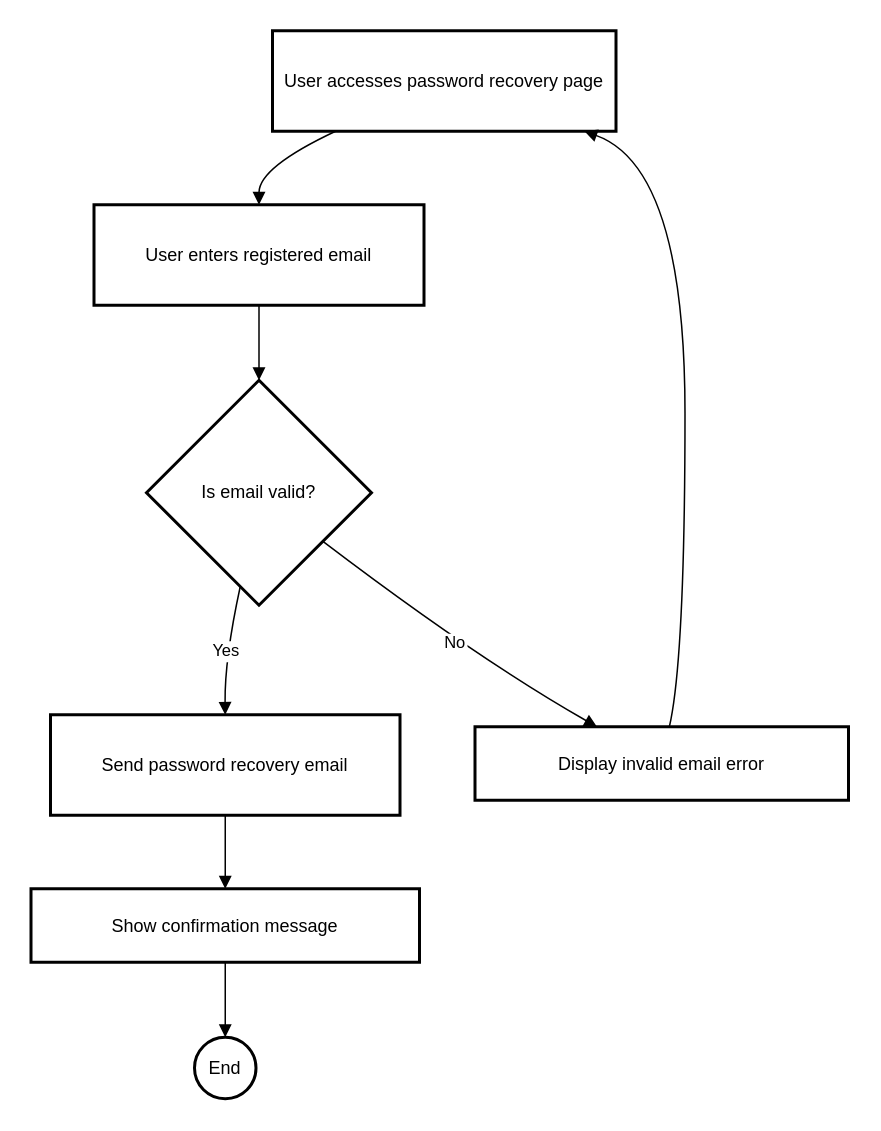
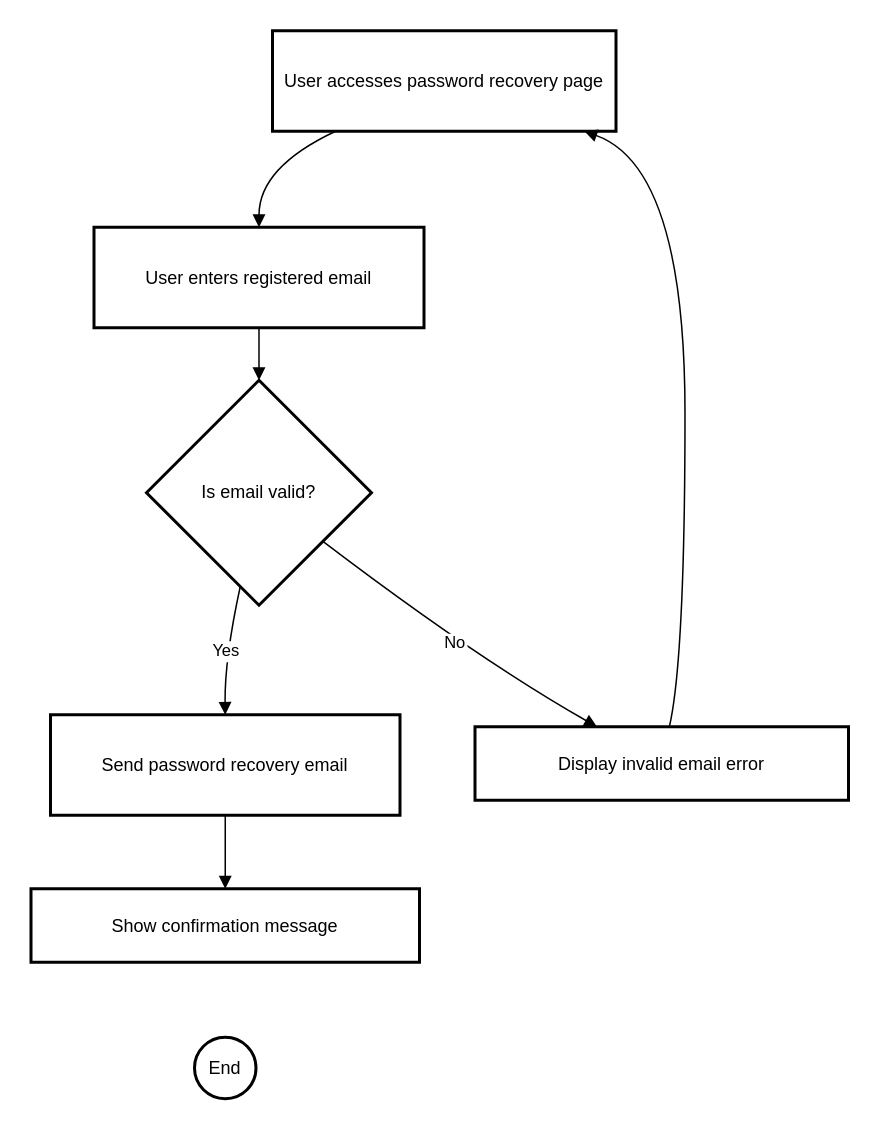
node "User enters registered email": moved (259, 255) -> (259, 278)
edge "Show confirmation message" -> "End": removed
